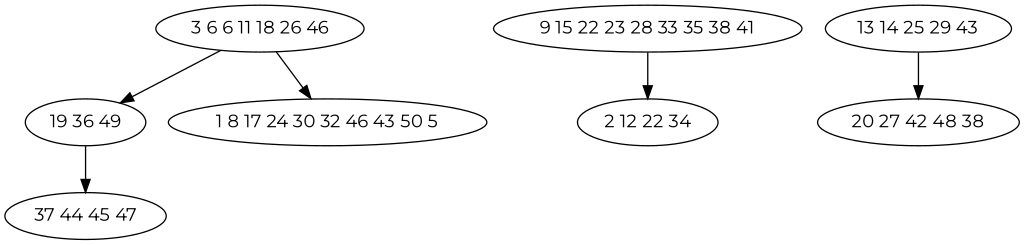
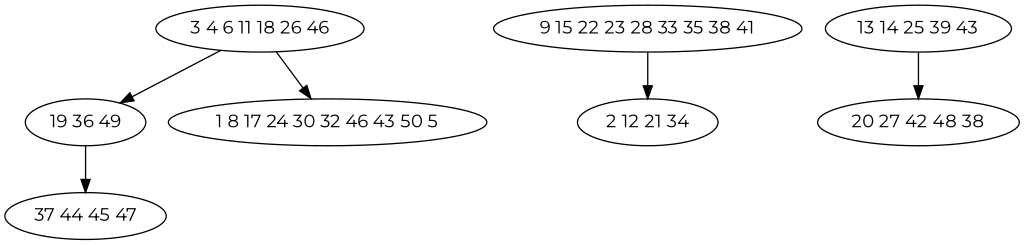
node "3 6 6 11 18 26 46": label "3 6 6 11 18 26 46" -> "3 4 6 11 18 26 46"
node "13 14 25 29 43": label "13 14 25 29 43" -> "13 14 25 39 43"
node "2 12 22 34": label "2 12 22 34" -> "2 12 21 34"
